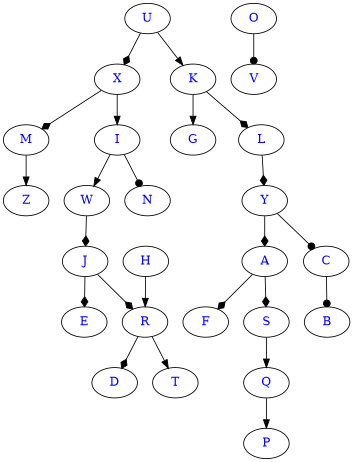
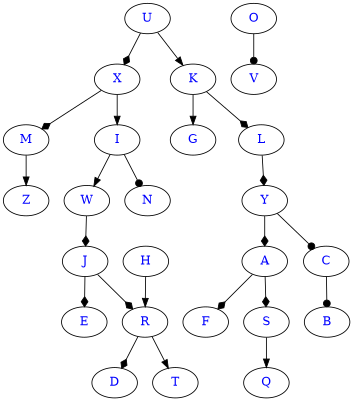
node "P": removed
